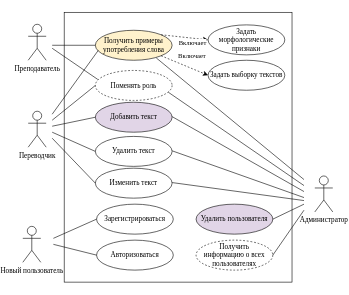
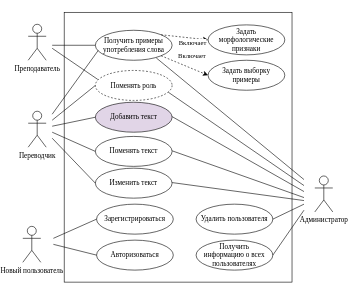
node "Получить примеры употребления слова": fillcolor #fff2cc -> #ffffff
node "Задать выборку текстов": label "Задать выборку текстов" -> "Задать выборку примеры"
node "Удалить текст": label "Удалить текст" -> "Поменять текст"
node "Удалить пользователя": fillcolor #e1d5e7 -> #ffffff
node "Получить информацию о всех пользователях": style dashed -> solid
